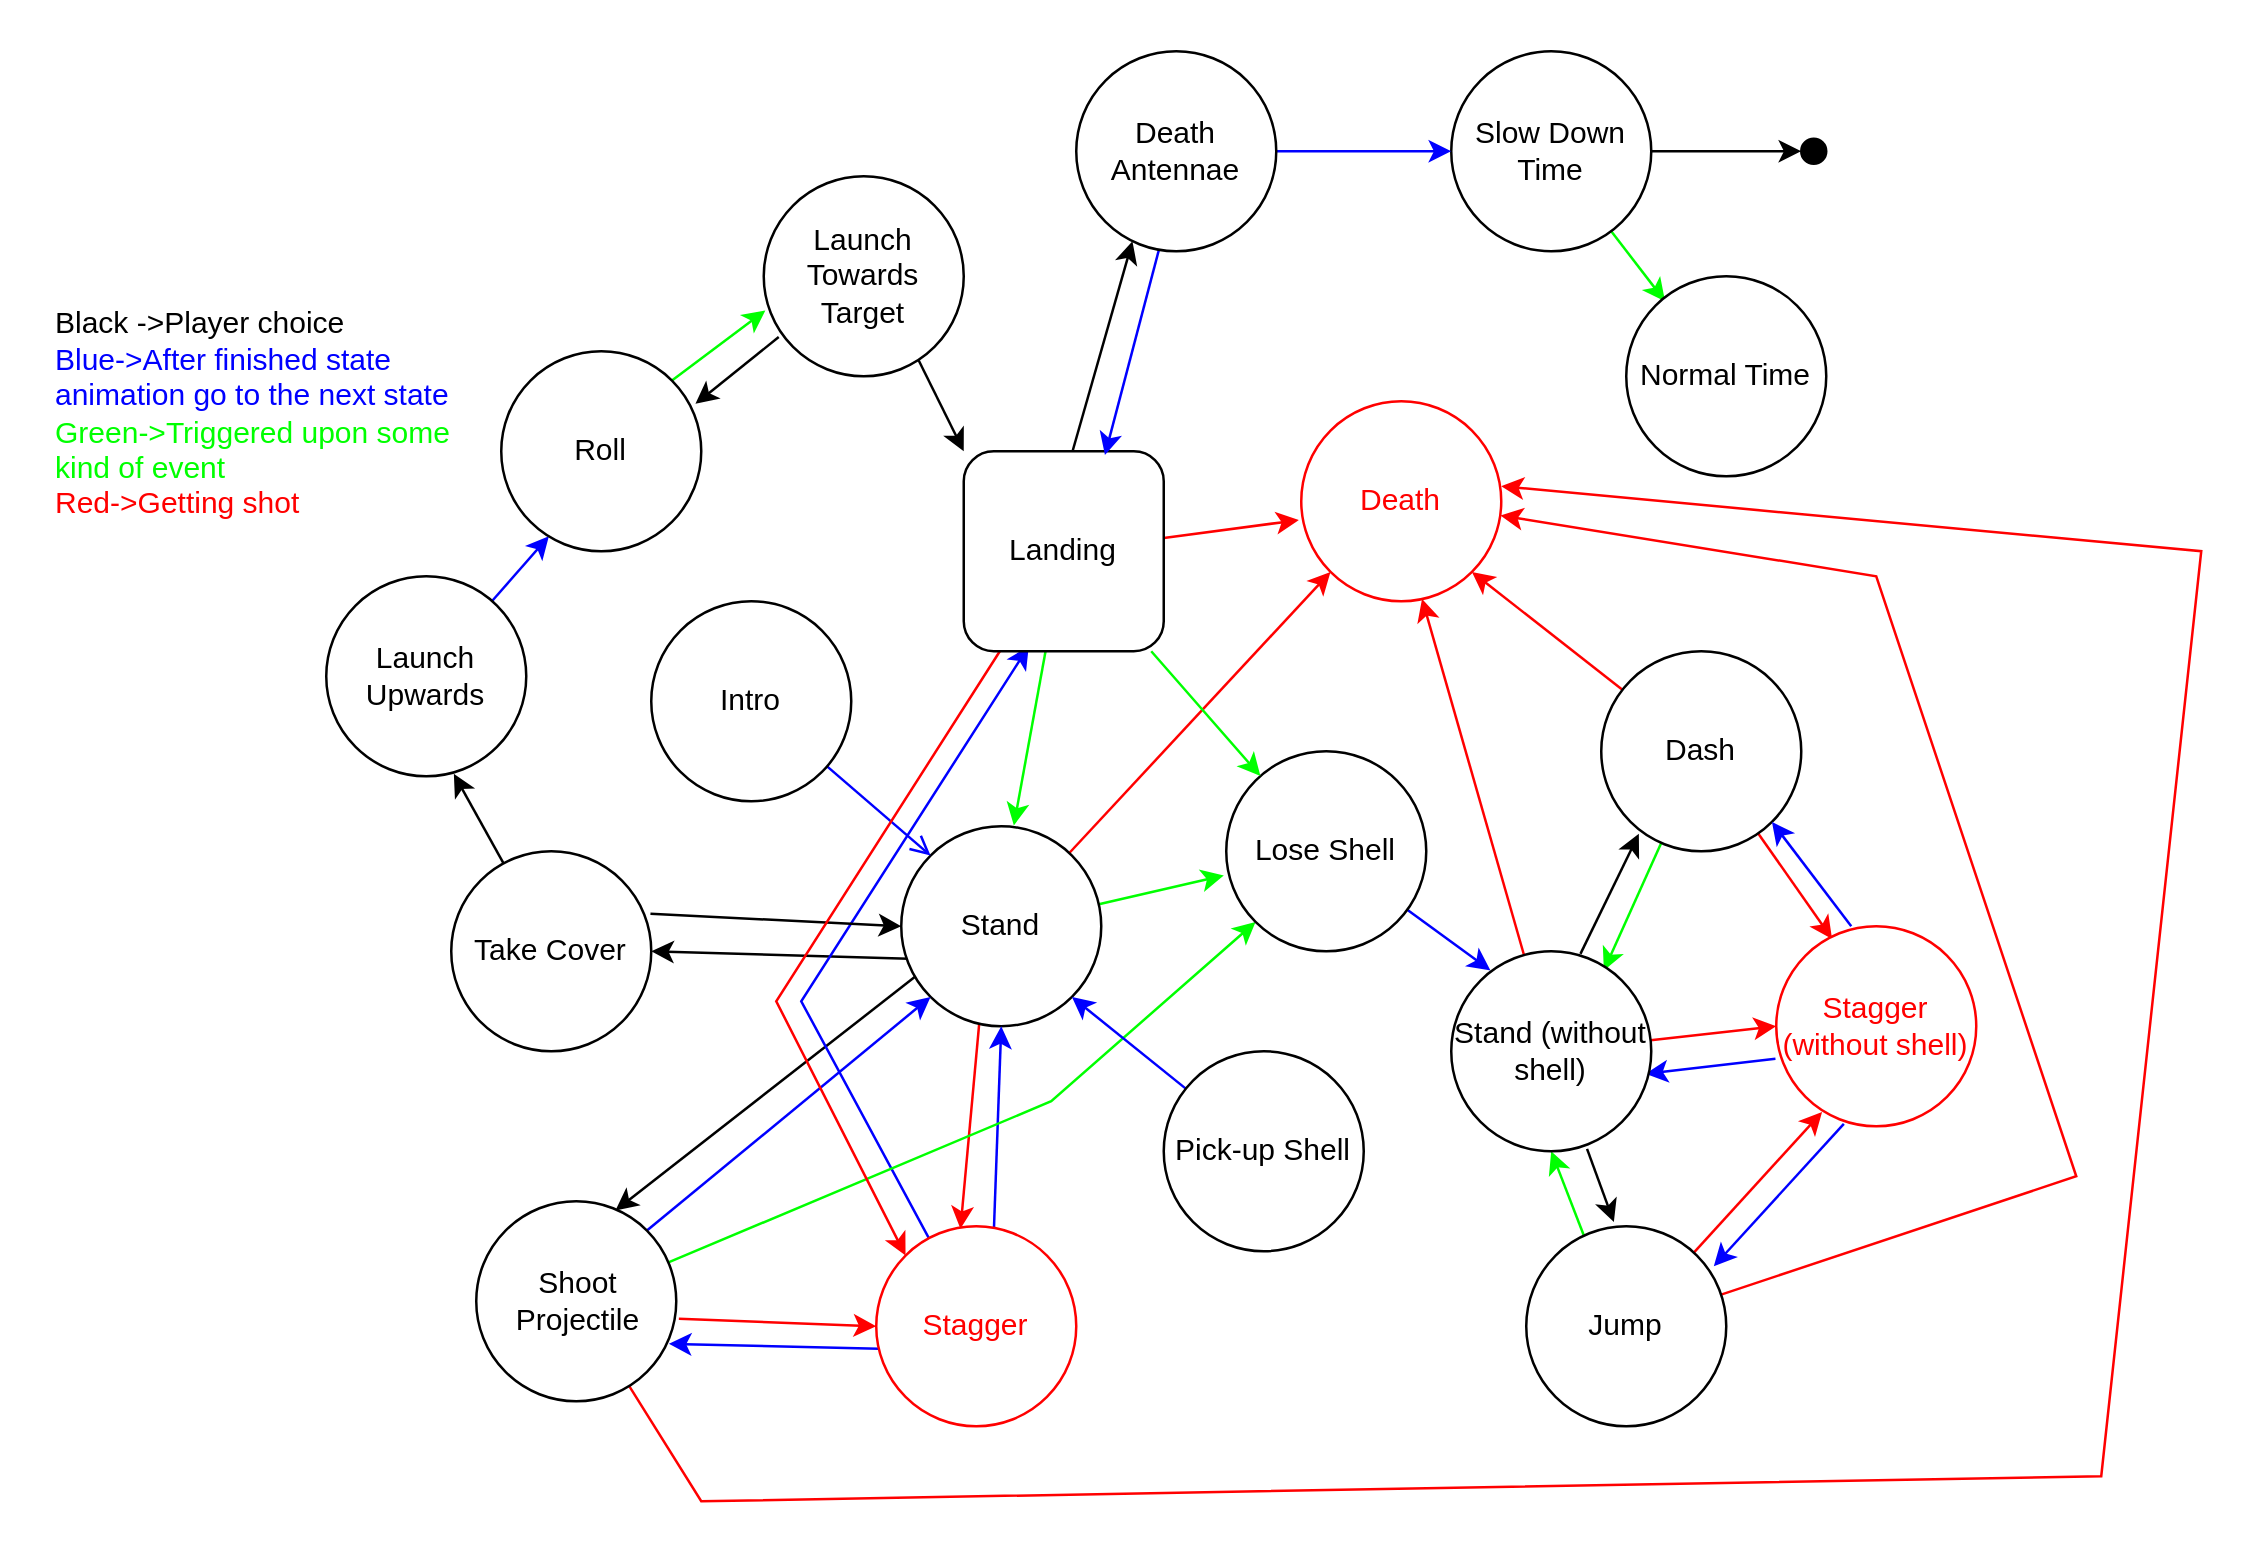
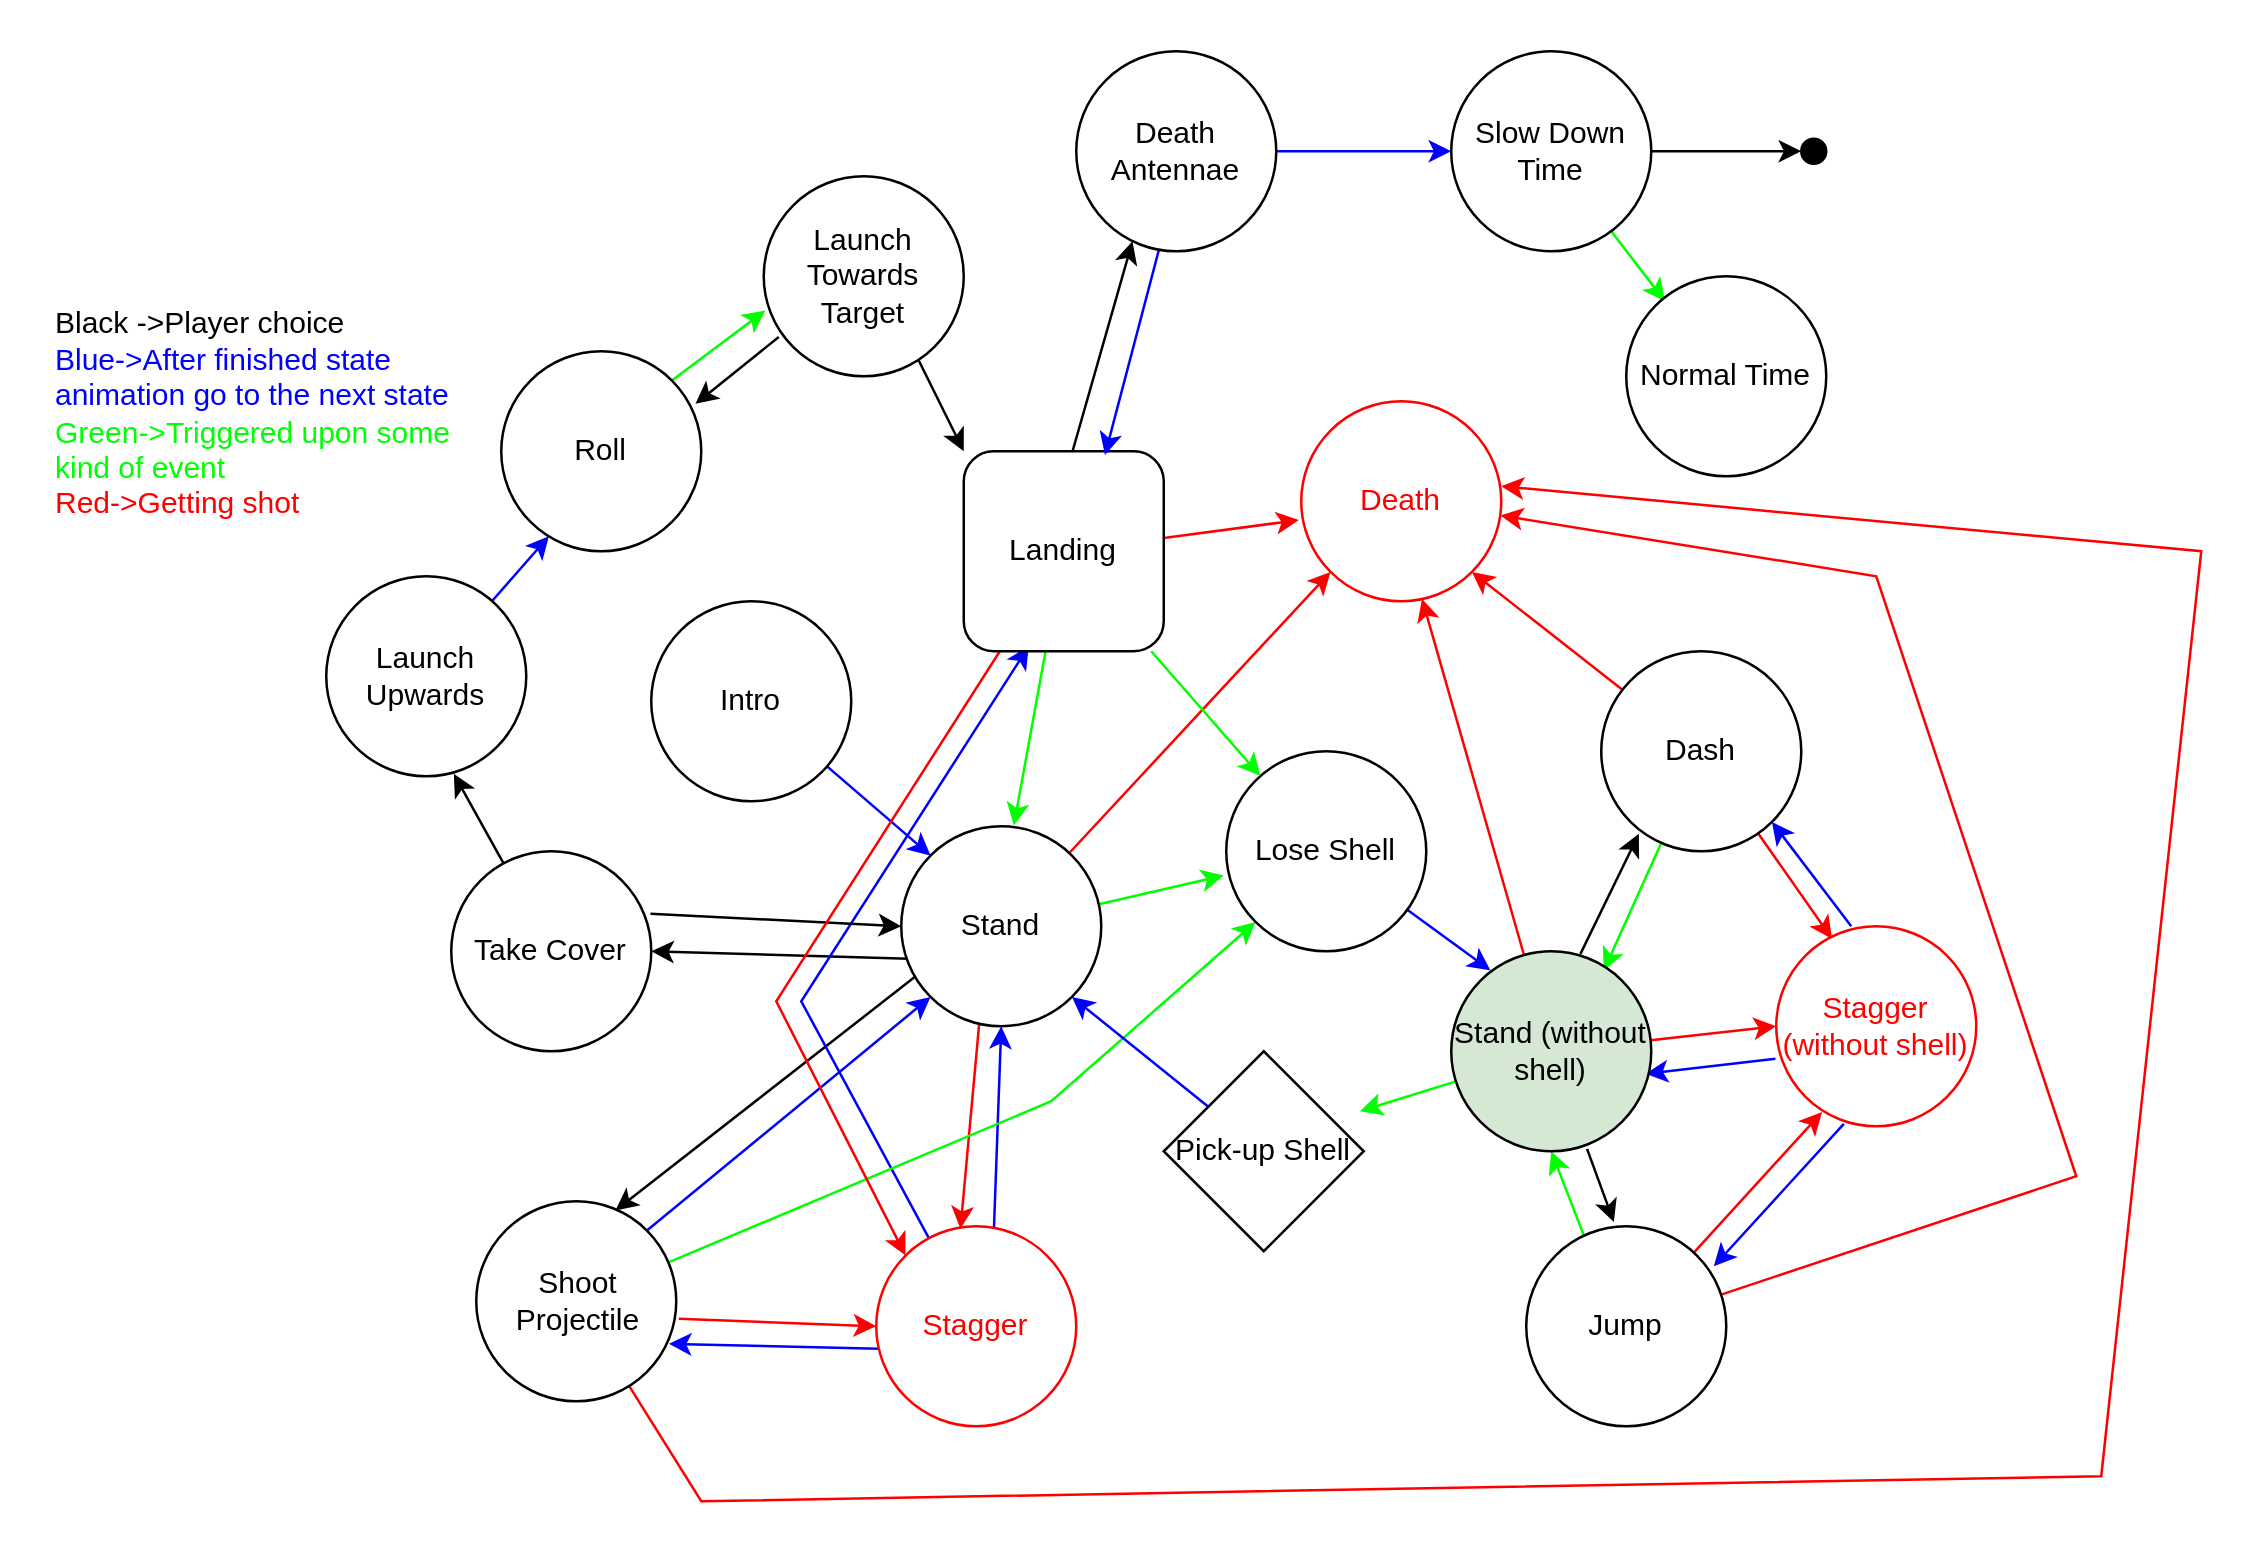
edge "Intro" -> "Stand": arrowhead open -> classic
node "Stand (without shell)": fillcolor #ffffff -> #d5e8d4
edge "Stand (without shell)" -> "Pick-up Shell": added
node "Pick-up Shell": shape ellipse -> diamond
